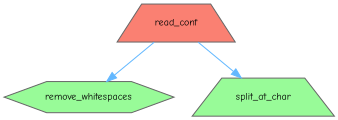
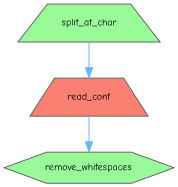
edge "read_conf" -> "split_at_char": reversed
